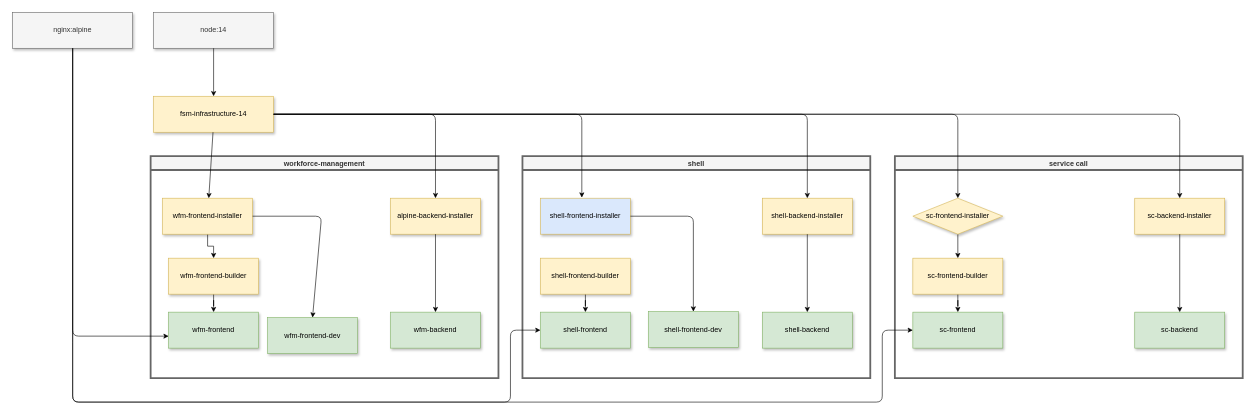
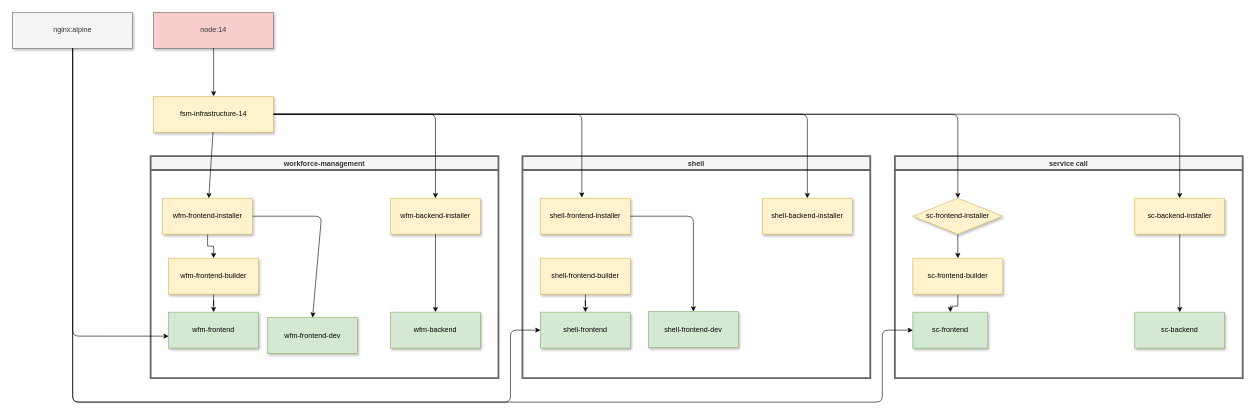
node "node:14": fillcolor #f5f5f5 -> #f8cecc
node "alpine-backend-installer": label "alpine-backend-installer" -> "wfm-backend-installer"
node "shell-frontend-installer": fillcolor #dae8fc -> #fff2cc
edge "shell-backend-installer" -> "shell-backend": removed
node "shell-backend": removed
node "sc-frontend": size 90x36 -> 75x36
